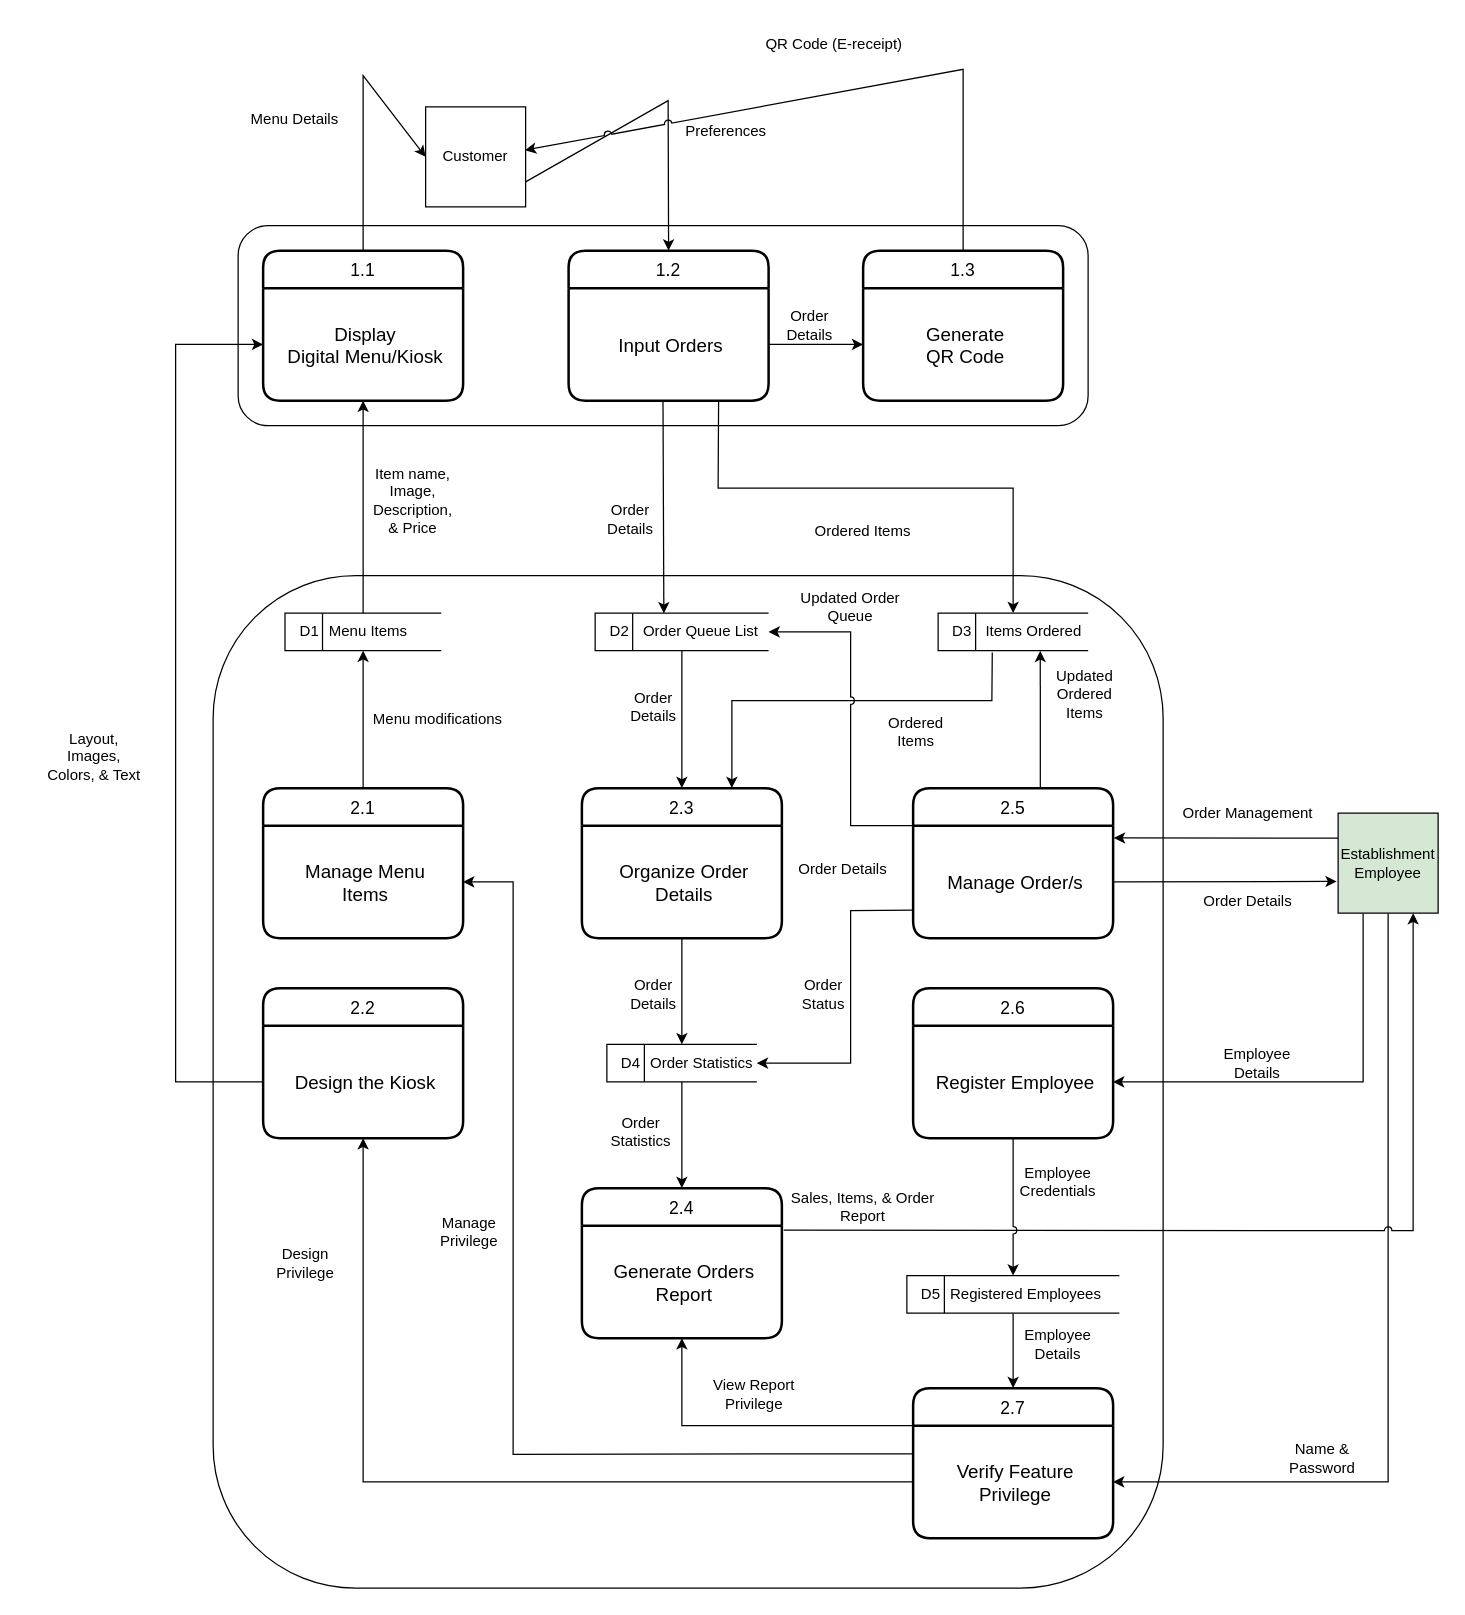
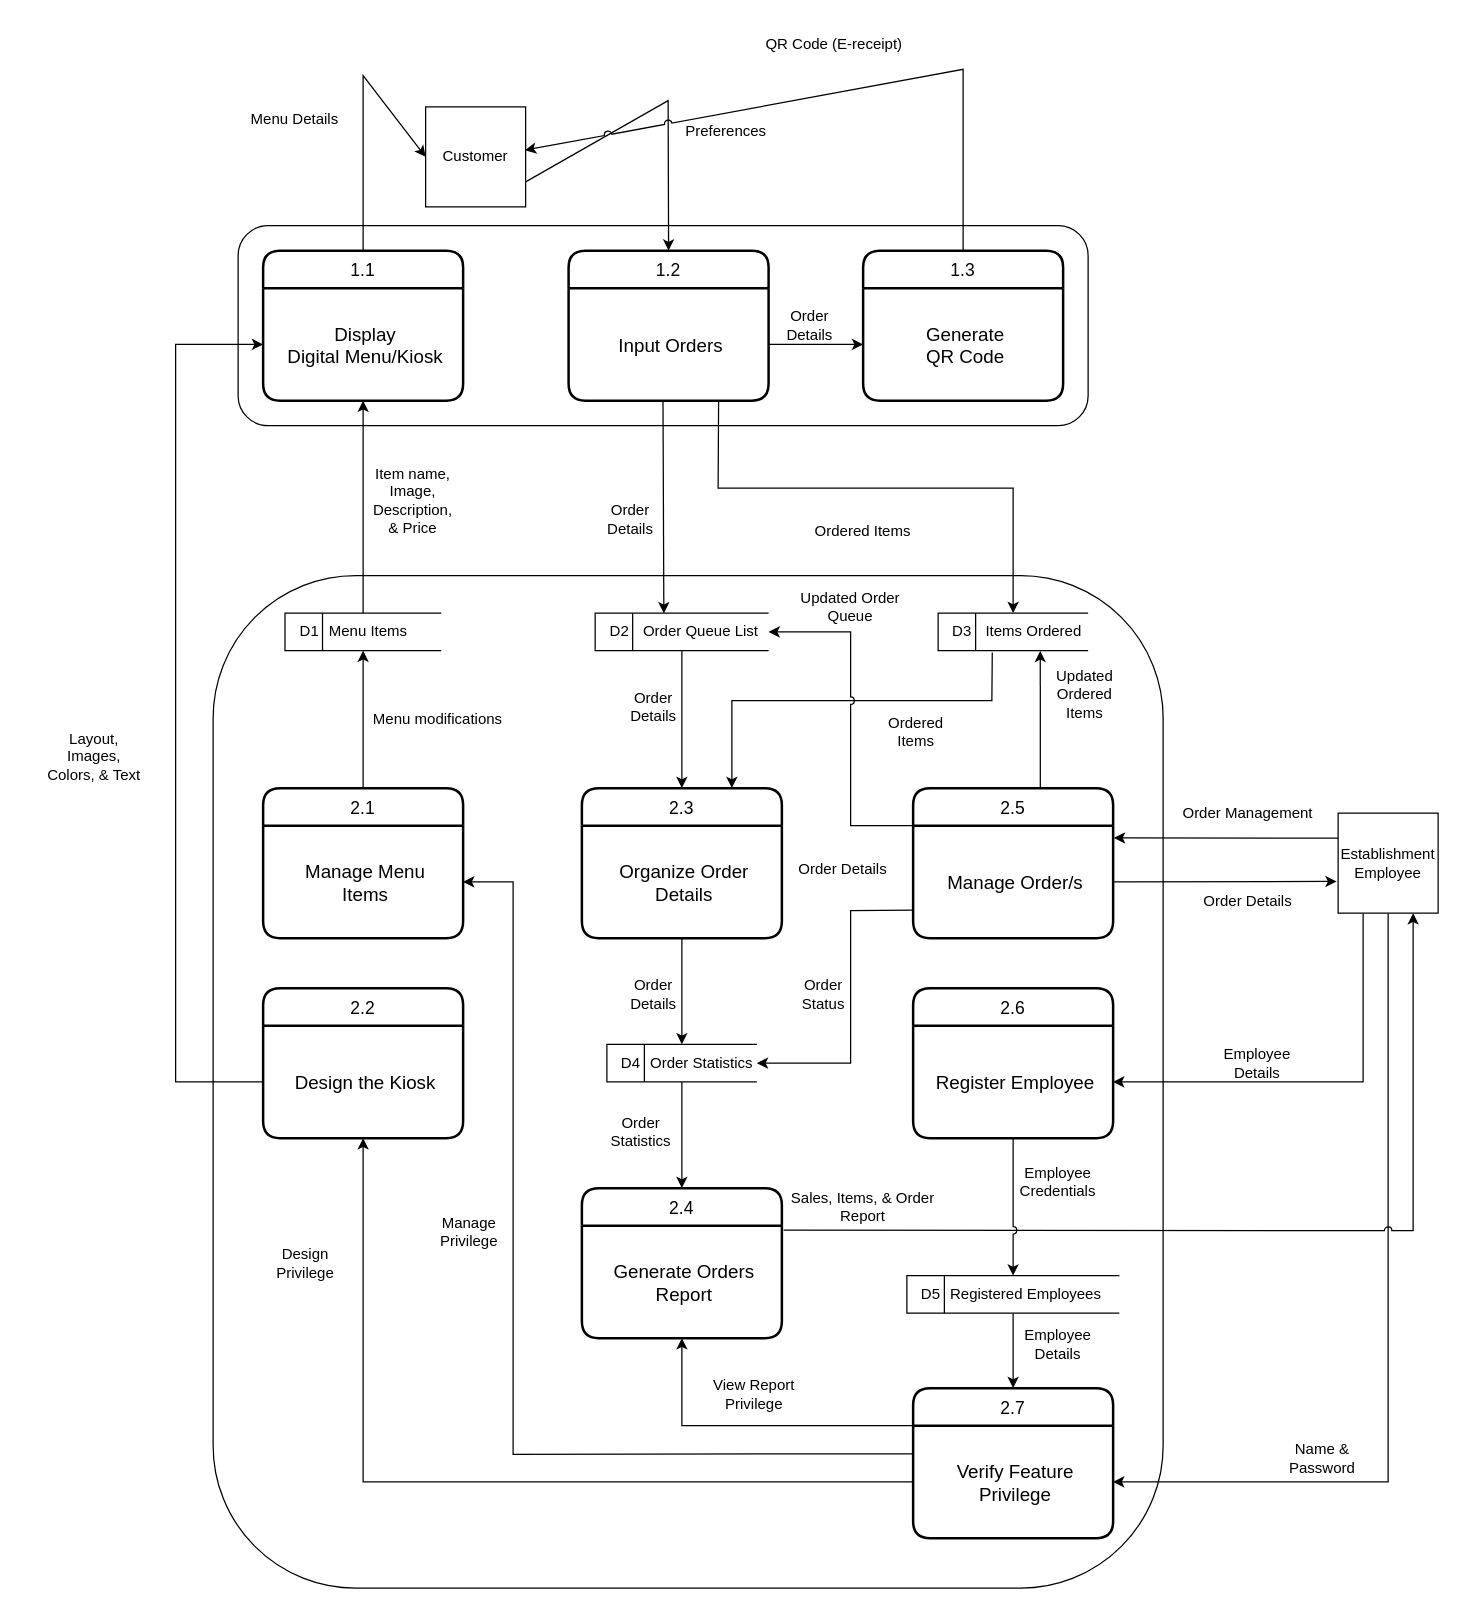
node "Establishment Employee": fillcolor #d5e8d4 -> #ffffff
